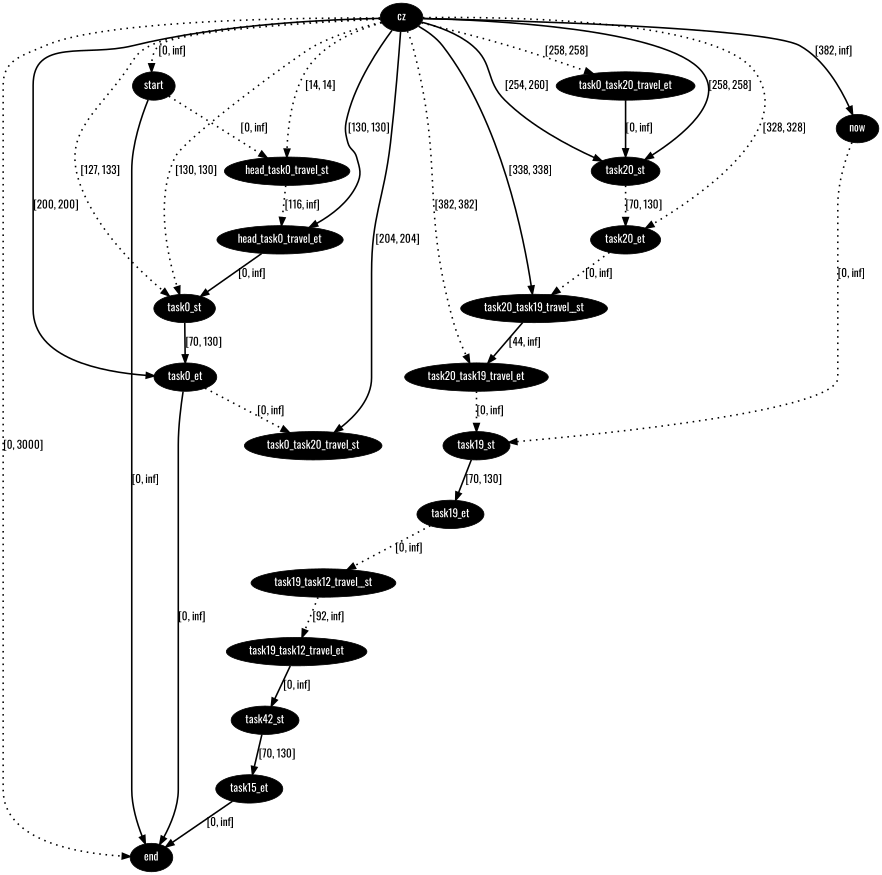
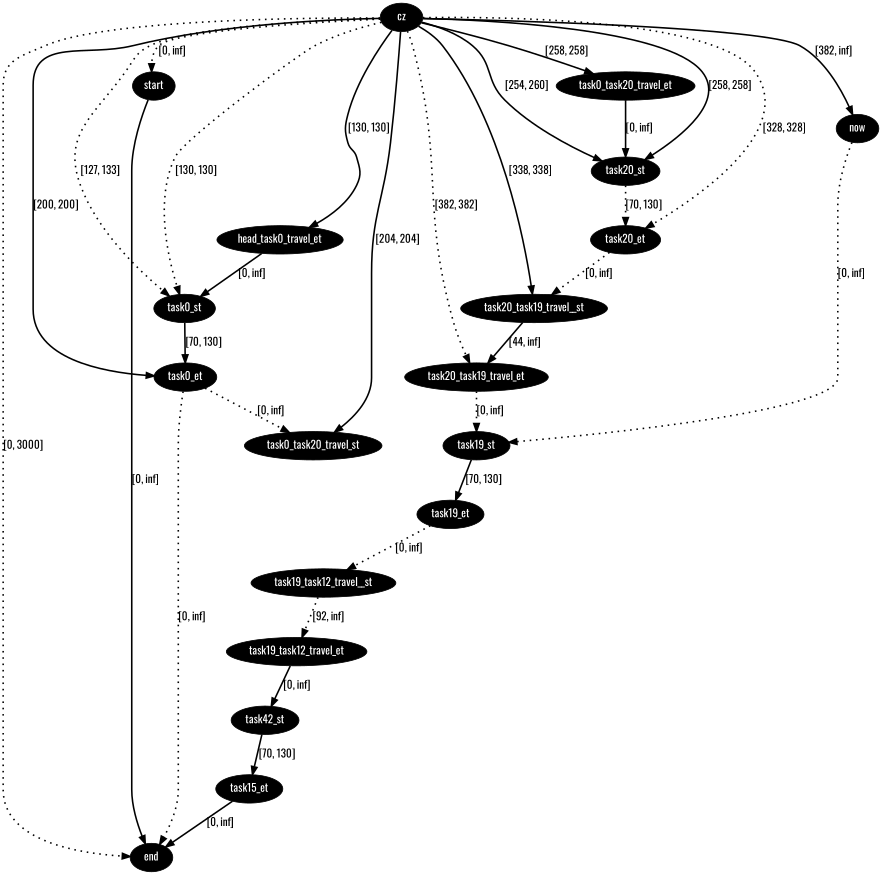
edge "cz" -> "task0_task20_travel_et": style dotted -> solid
node "head_task0_travel_st": removed
edge "task0_et" -> "end": style solid -> dotted
